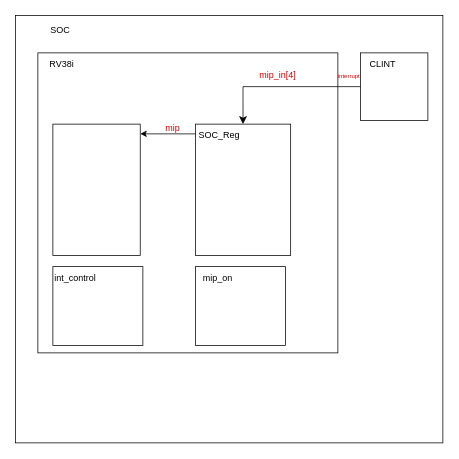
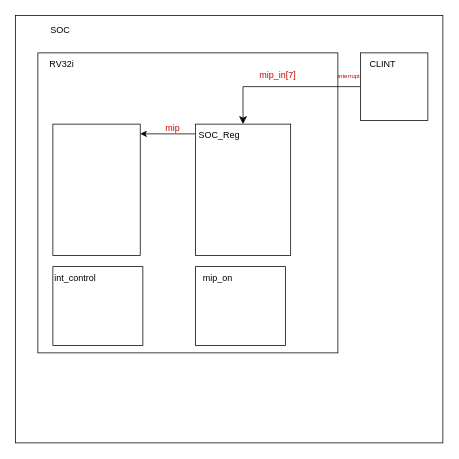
node "RV38i": label "RV38i" -> "RV32i"
node "mip_in[4]": label "mip_in[4]" -> "mip_in[7]"
